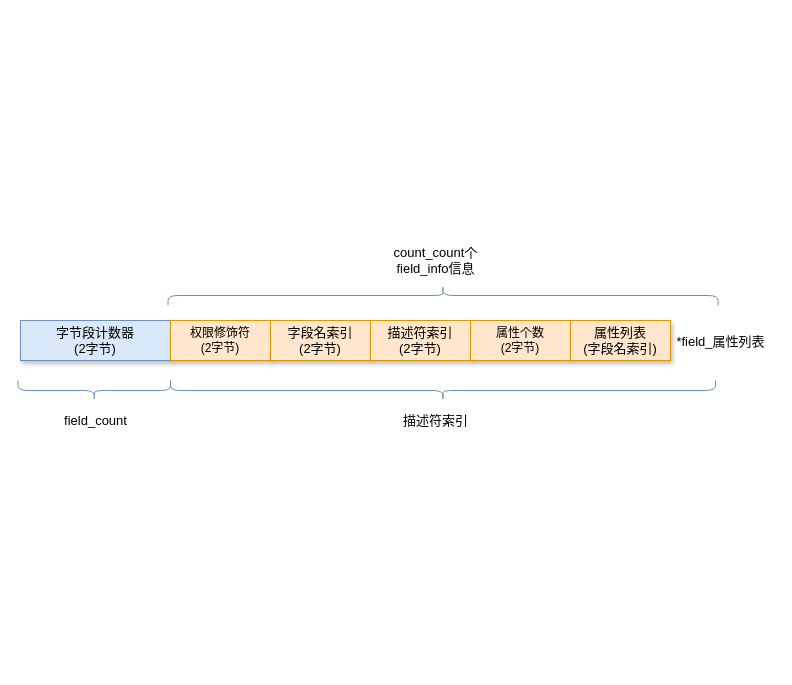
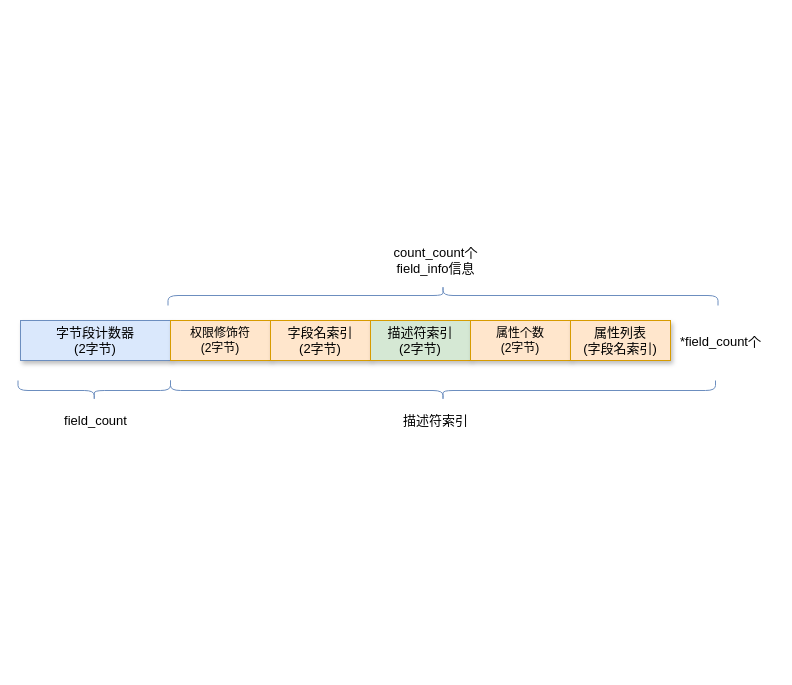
node "描述符索引(2字节)": fillcolor #ffe6cc -> #d5e8d4
node "*field_属性列表": label "*field_属性列表" -> "*field_count个"
